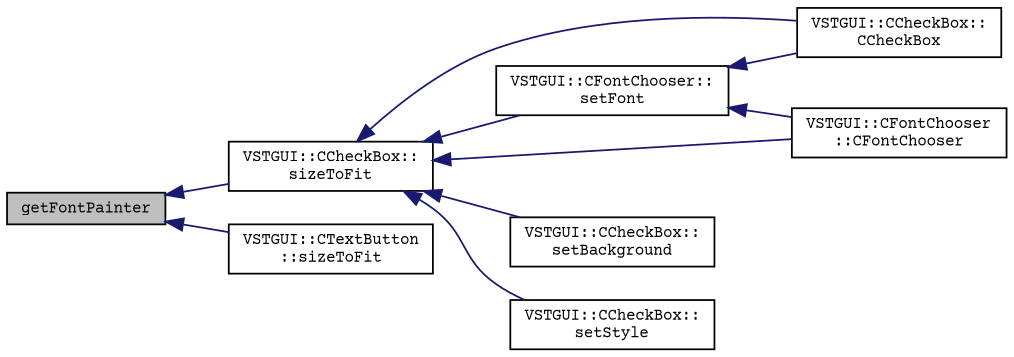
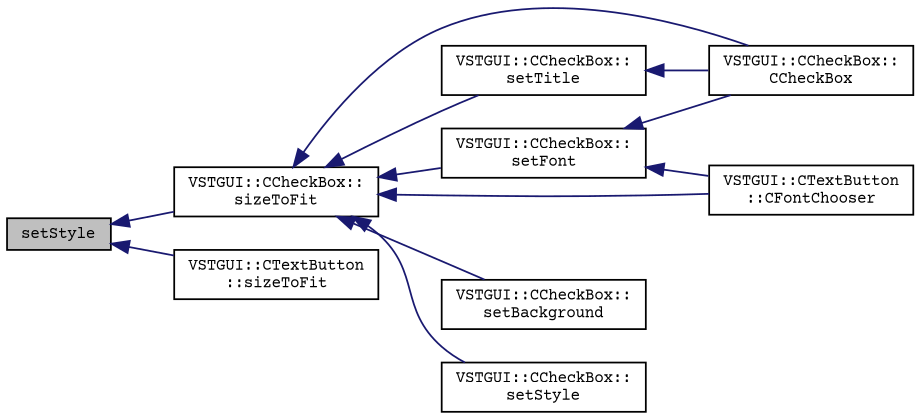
node "VSTGUI::CCheckBox:: setTitle": added
node "VSTGUI::CFontChooser:: setFont": label "VSTGUI::CFontChooser:: setFont" -> "VSTGUI::CCheckBox:: setFont"
node "VSTGUI::CFontChooser ::CFontChooser": label "VSTGUI::CFontChooser ::CFontChooser" -> "VSTGUI::CTextButton ::CFontChooser"
node "getFontPainter": label "getFontPainter" -> "setStyle"
